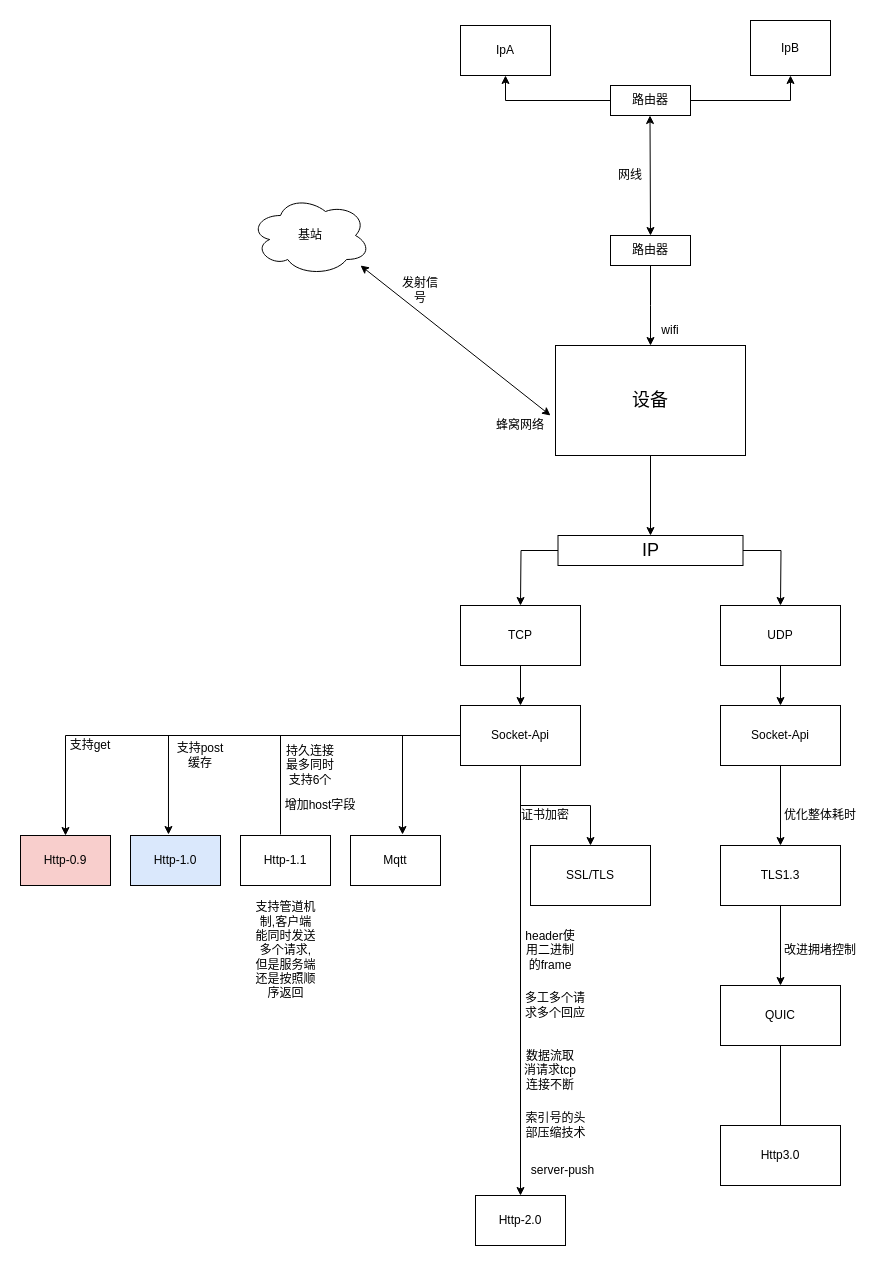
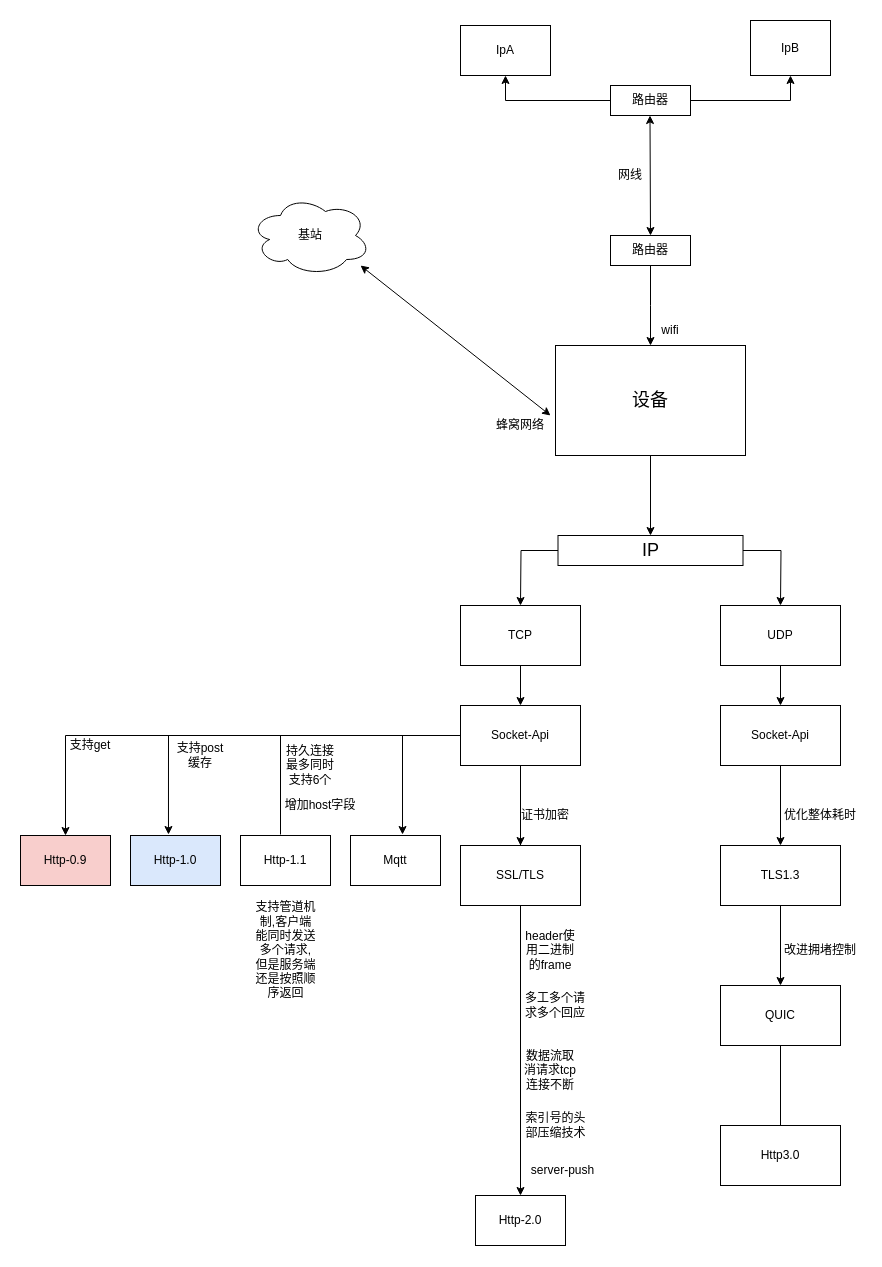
node "发射信号": removed
node "SSL/TLS": moved (591, 876) -> (521, 876)
